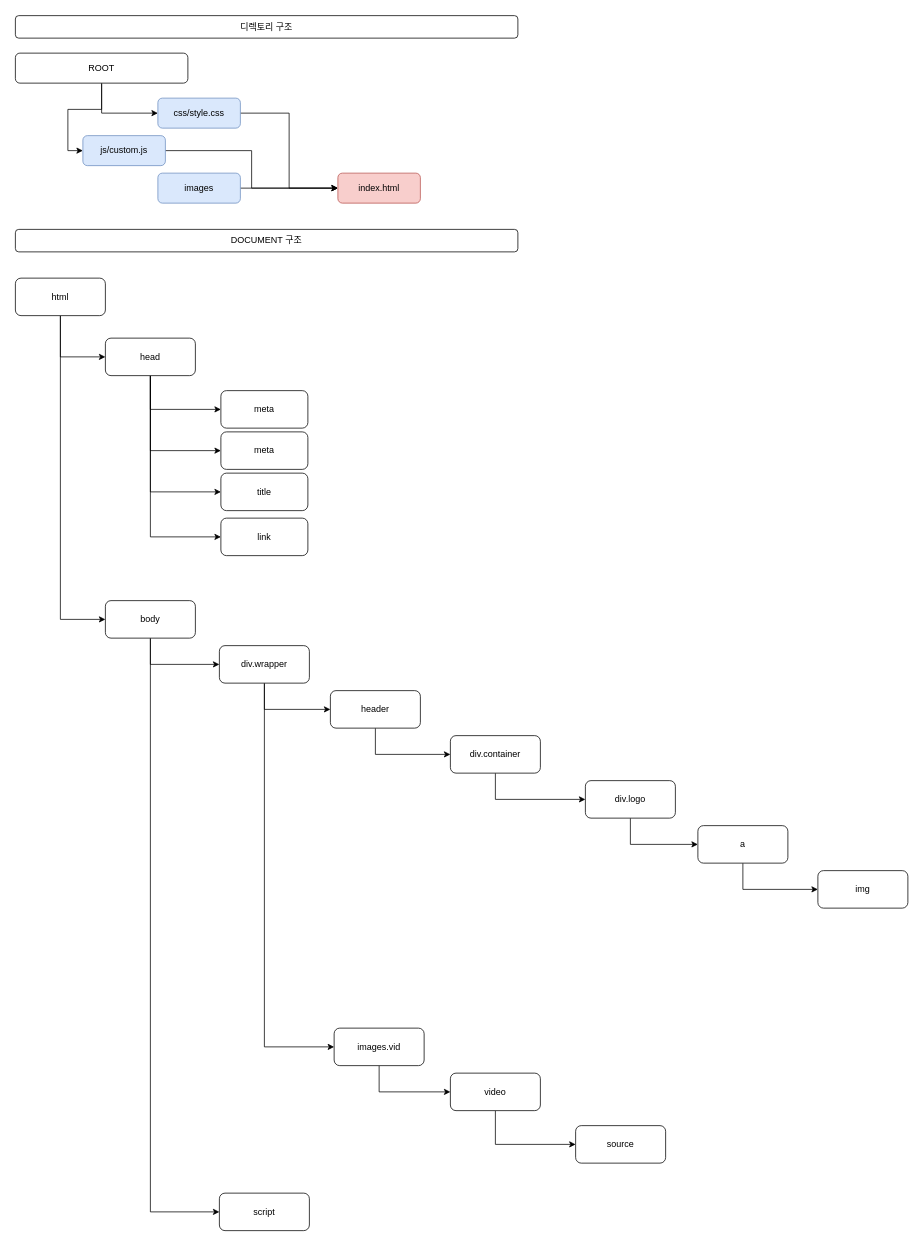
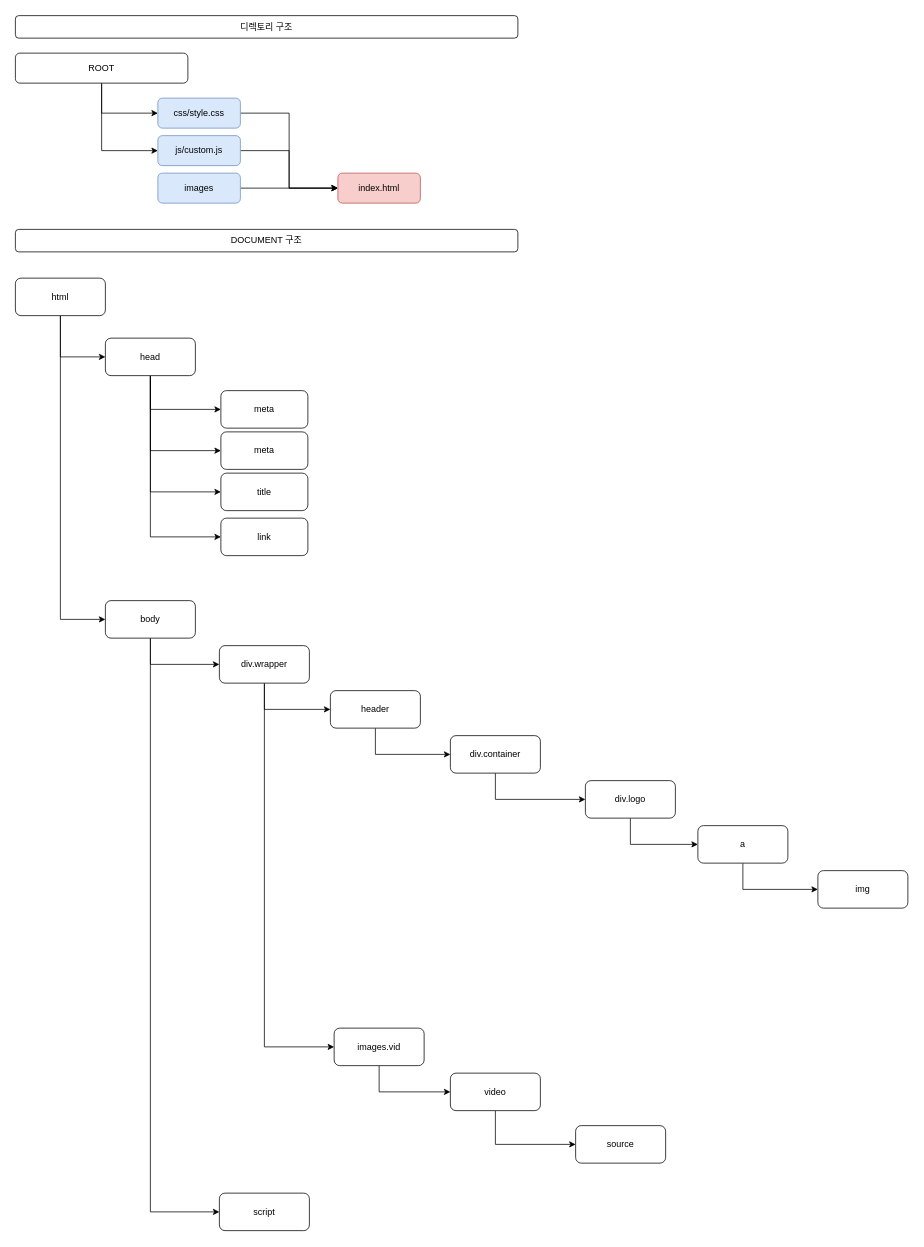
node "js/custom.js": moved (124, 150) -> (199, 150)
